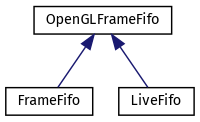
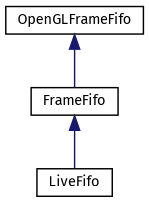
edge "LiveFifo" -> "OpenGLFrameFifo": now "LiveFifo" -> "FrameFifo"
